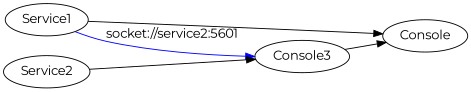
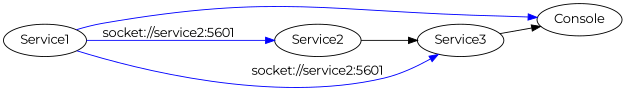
edge "Service1" -> "Console": color black -> blue
edge "Service1" -> "Service2": added, label "socket://service2:5601"
node "Console3": label "Console3" -> "Service3"
